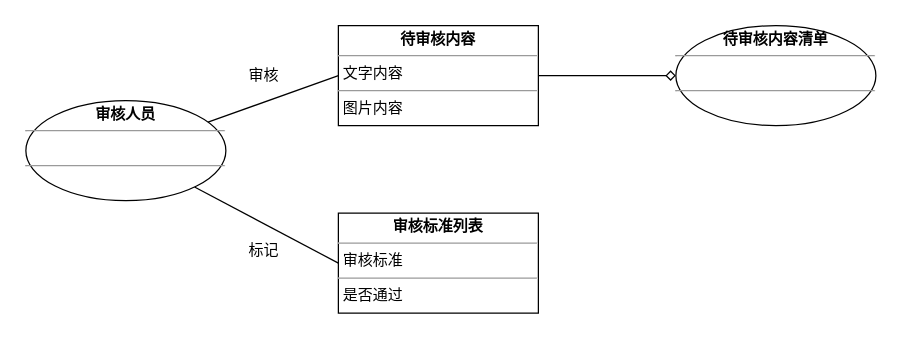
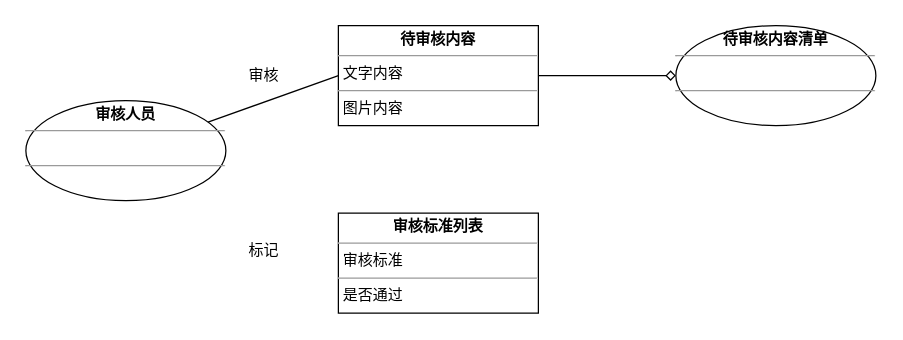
edge "审核人员" -- "审核标准列表 审核标准 是否通过": removed
